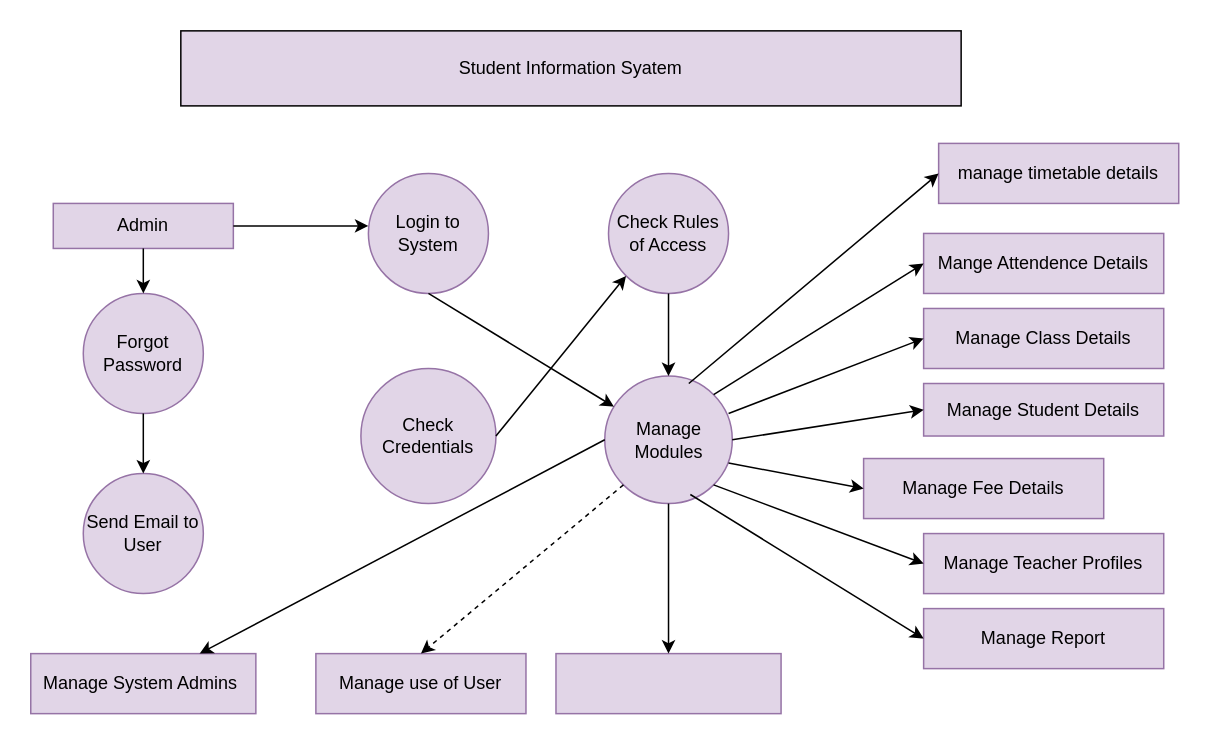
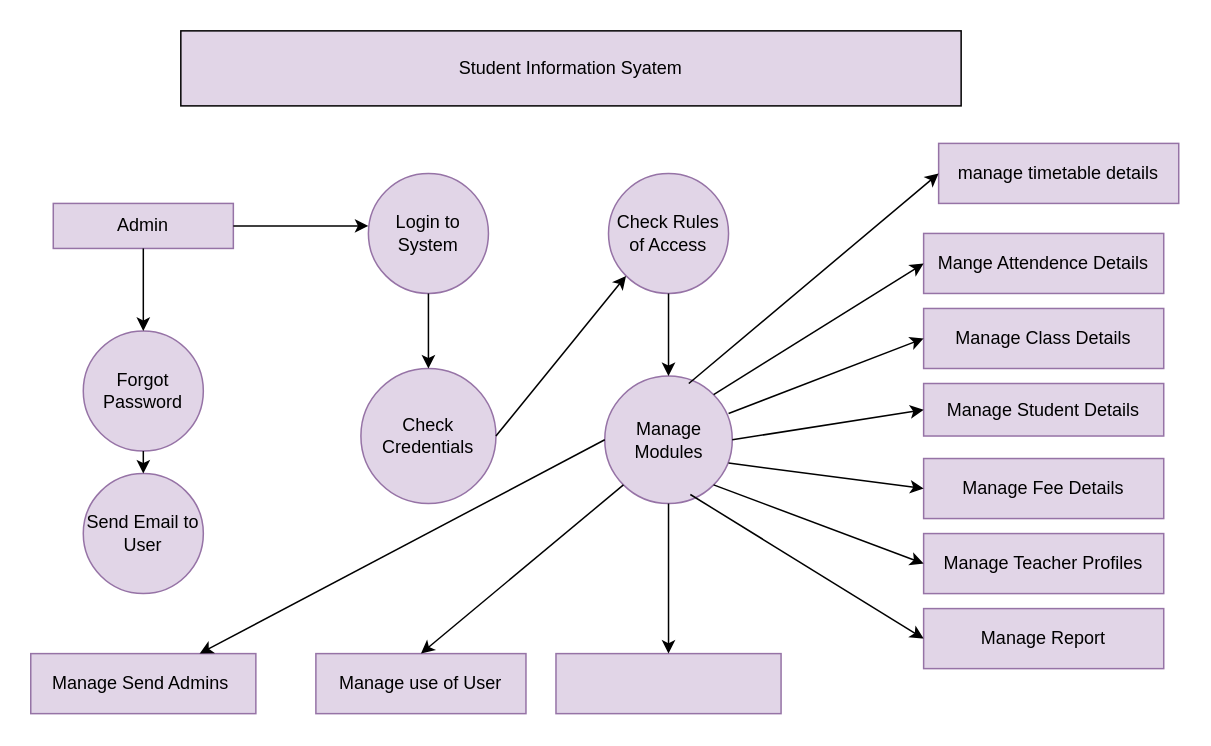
edge "Login to System" -> "Manage Modules": now "Login to System" -> "Check Credentials"
node "Forgot Password": moved (143, 353) -> (143, 391)
node "Manage Fee Details": moved (983, 488) -> (1043, 488)
edge "Manage Modules" -> "Manage use of User": style dashed -> solid
node "Manage System Admins": label "Manage System Admins" -> "Manage Send Admins"
